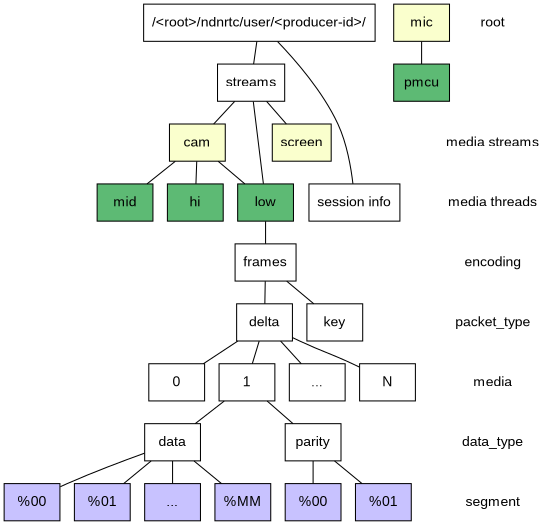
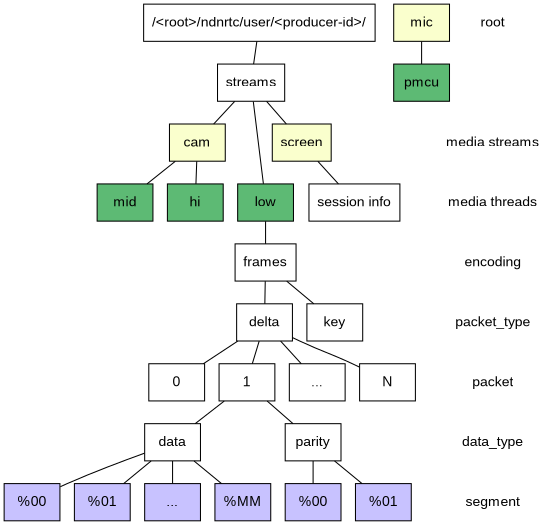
edge "/<root>/ndnrtc/user/<producer-id>/" -- "session info": now "screen" -- "session info"
edge "cam" -- "low": removed
node "media": label "media" -> "packet"
